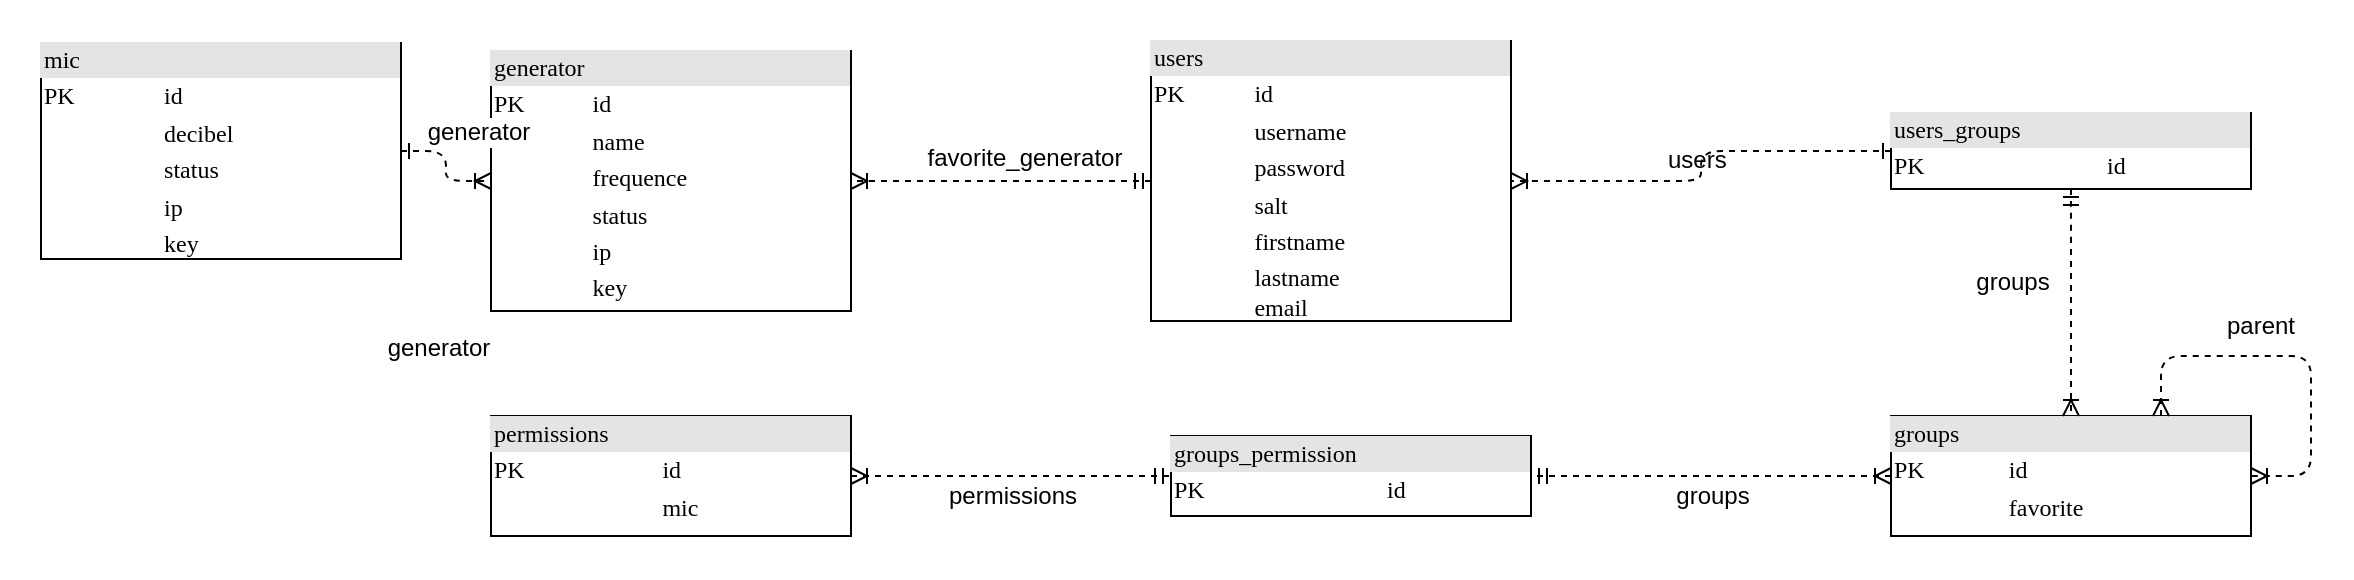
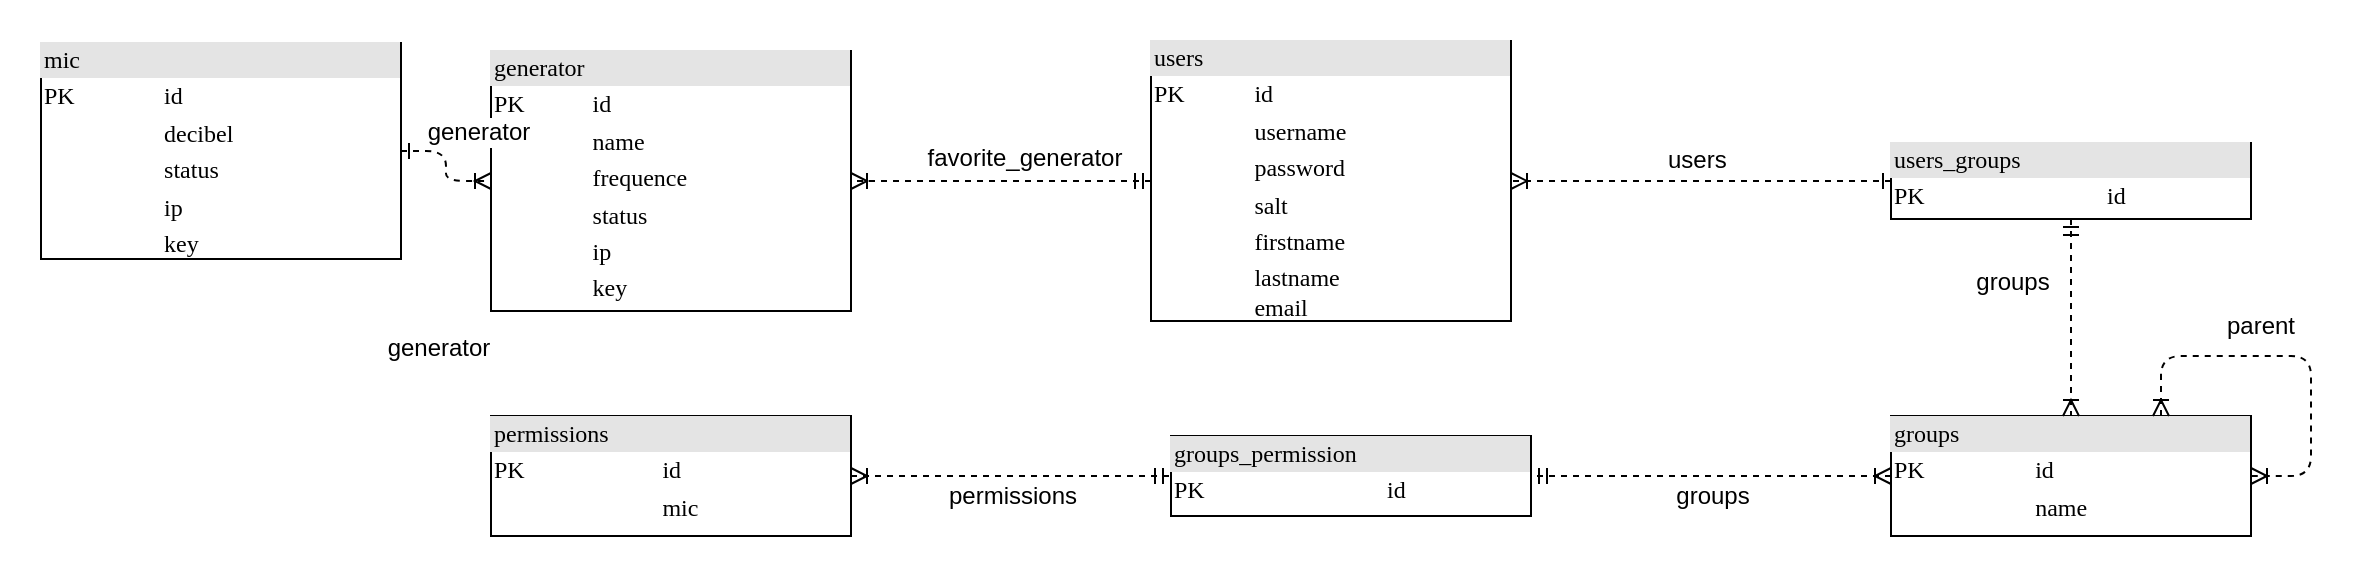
node "users_groups PK id": moved (2071, 151) -> (2071, 181)
node "groups PK id favorite": label "groups PK id favorite" -> "groups PK id name"
